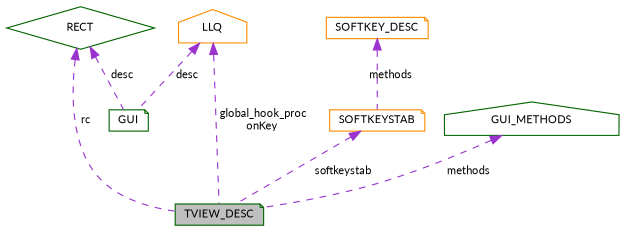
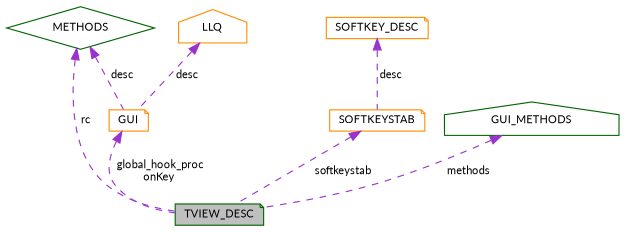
node "RECT": label "RECT" -> "METHODS"
edge "SOFTKEYSTAB" -> "SOFTKEY_DESC": label " methods" -> " desc"
node "GUI": color darkgreen -> darkorange
edge "TVIEW_DESC" -> "LLQ": now "TVIEW_DESC" -> "GUI"
